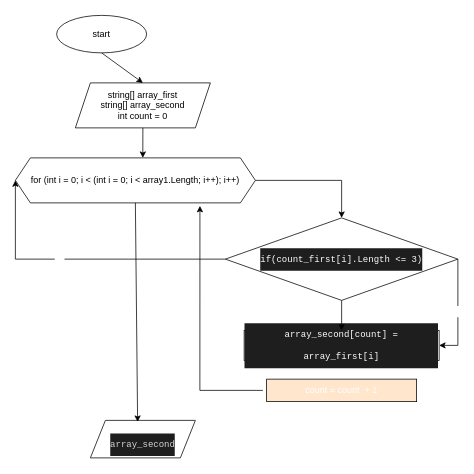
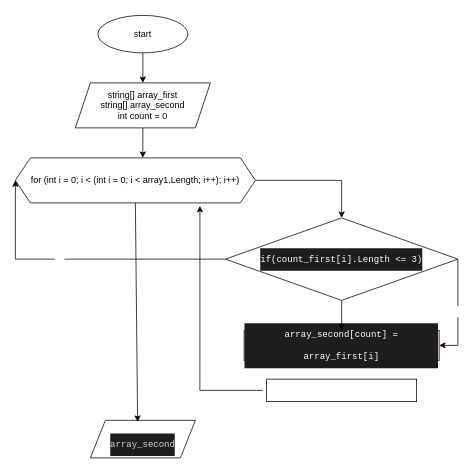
node "start": moved (102, 34) -> (143, 34)
node "array_second[count] = array_first[i]": fillcolor #ffffff -> #ffe6cc
node "count = count + 1": fillcolor #ffe6cc -> #ffffff
